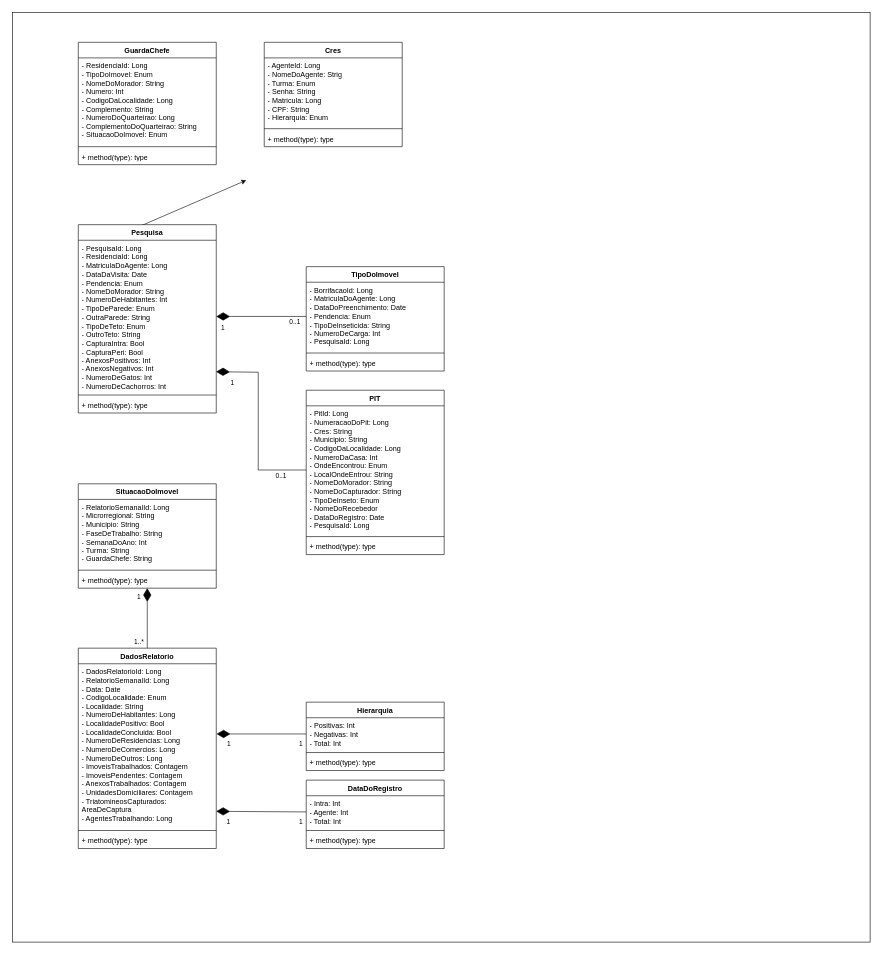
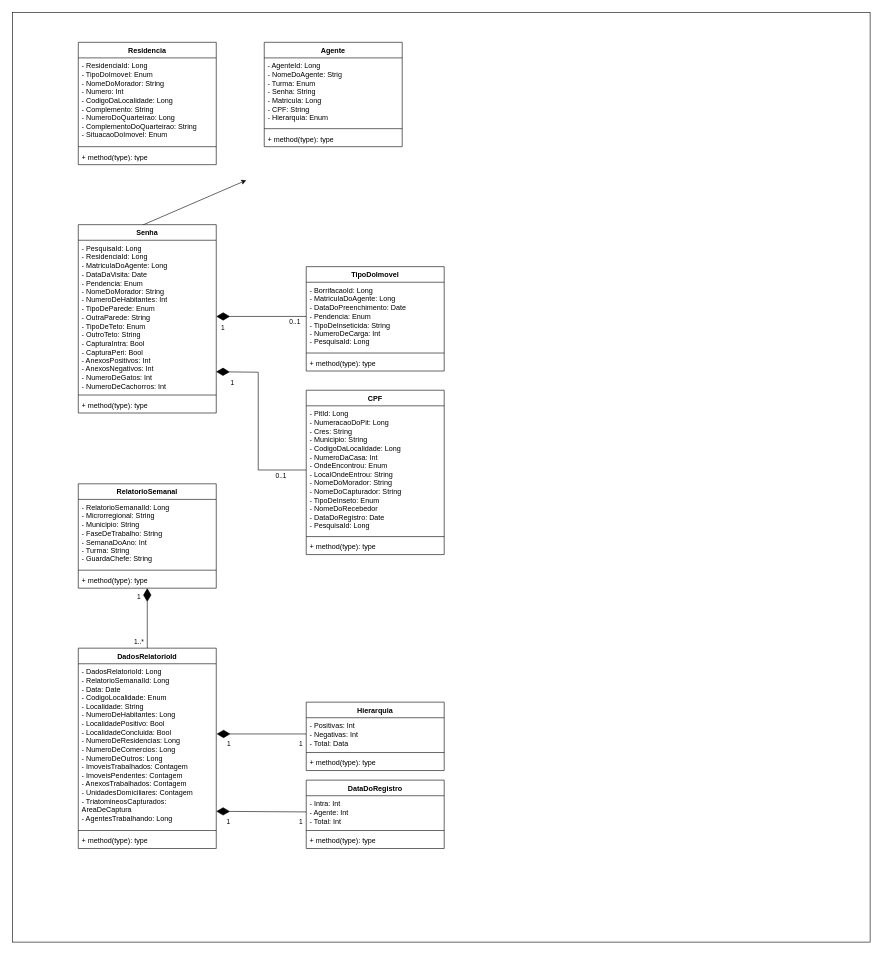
node "GuardaChefe": label "GuardaChefe" -> "Residencia"
node "Cres": label "Cres" -> "Agente"
node "Pesquisa": label "Pesquisa" -> "Senha"
node "PIT": label "PIT" -> "CPF"
node "SituacaoDoImovel": label "SituacaoDoImovel" -> "RelatorioSemanal"
node "DadosRelatorio": label "DadosRelatorio" -> "DadosRelatorioId"
node "- Positivas: Int - Negativas: Int - Total: Int": label "- Positivas: Int - Negativas: Int - Total: Int" -> "- Positivas: Int - Negativas: Int - Total: Data"
